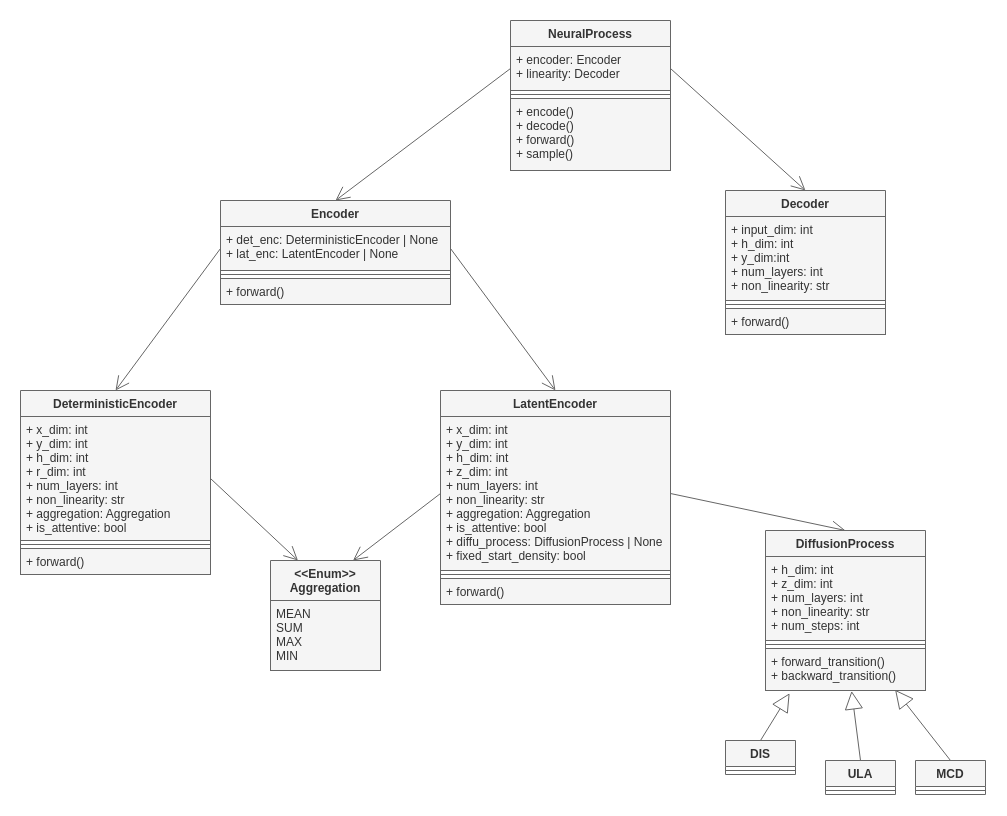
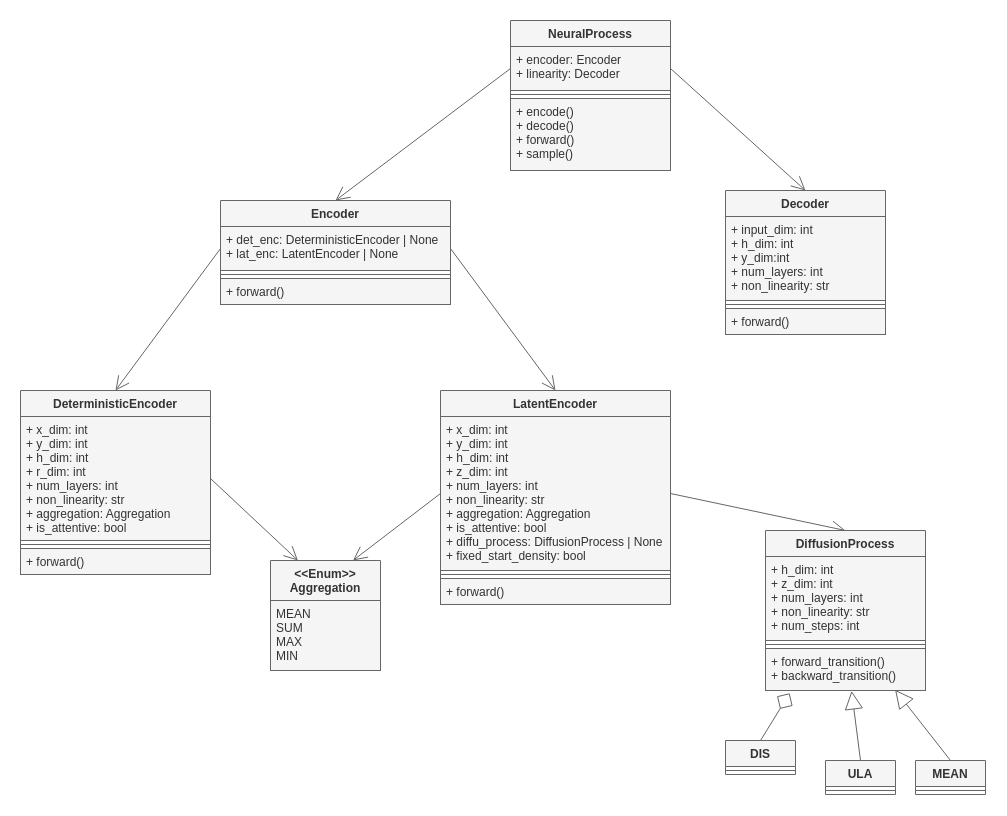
edge "DIS" -> "+ forward_transition() + backward_transition()": arrowhead block -> diamond
node "MCD": label "MCD" -> "MEAN"
